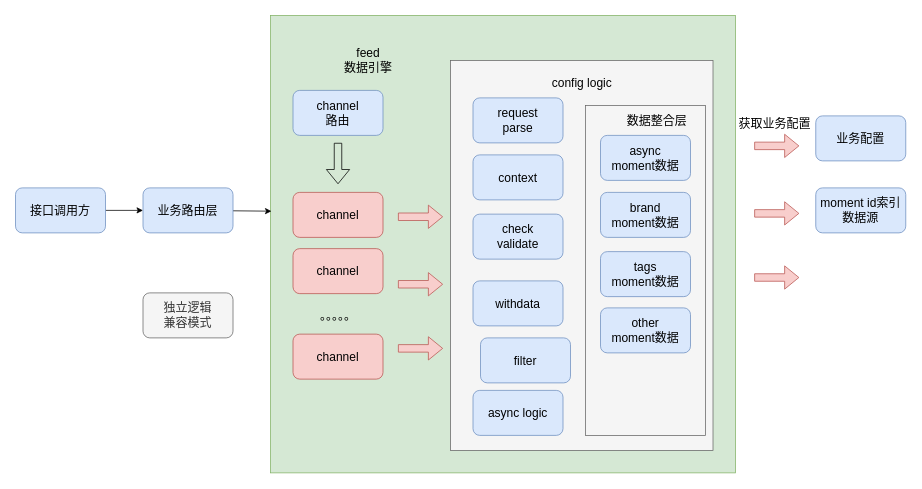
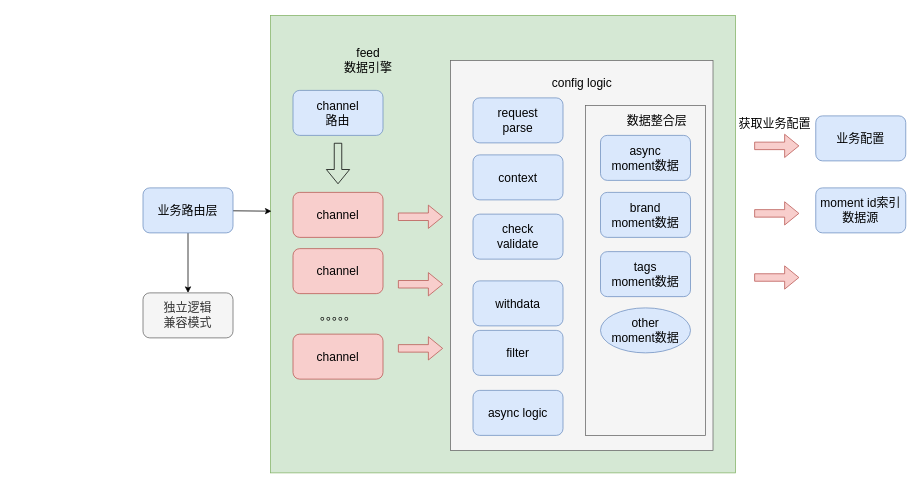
node "接口调用方": removed
edge "接口调用方" -> "业务路由层": removed
edge "业务路由层" -> "独立逻辑兼容模式": added
node "othermoment数据": shape rounded rectangle -> ellipse
node "filter": moved (525, 360) -> (518, 353)
